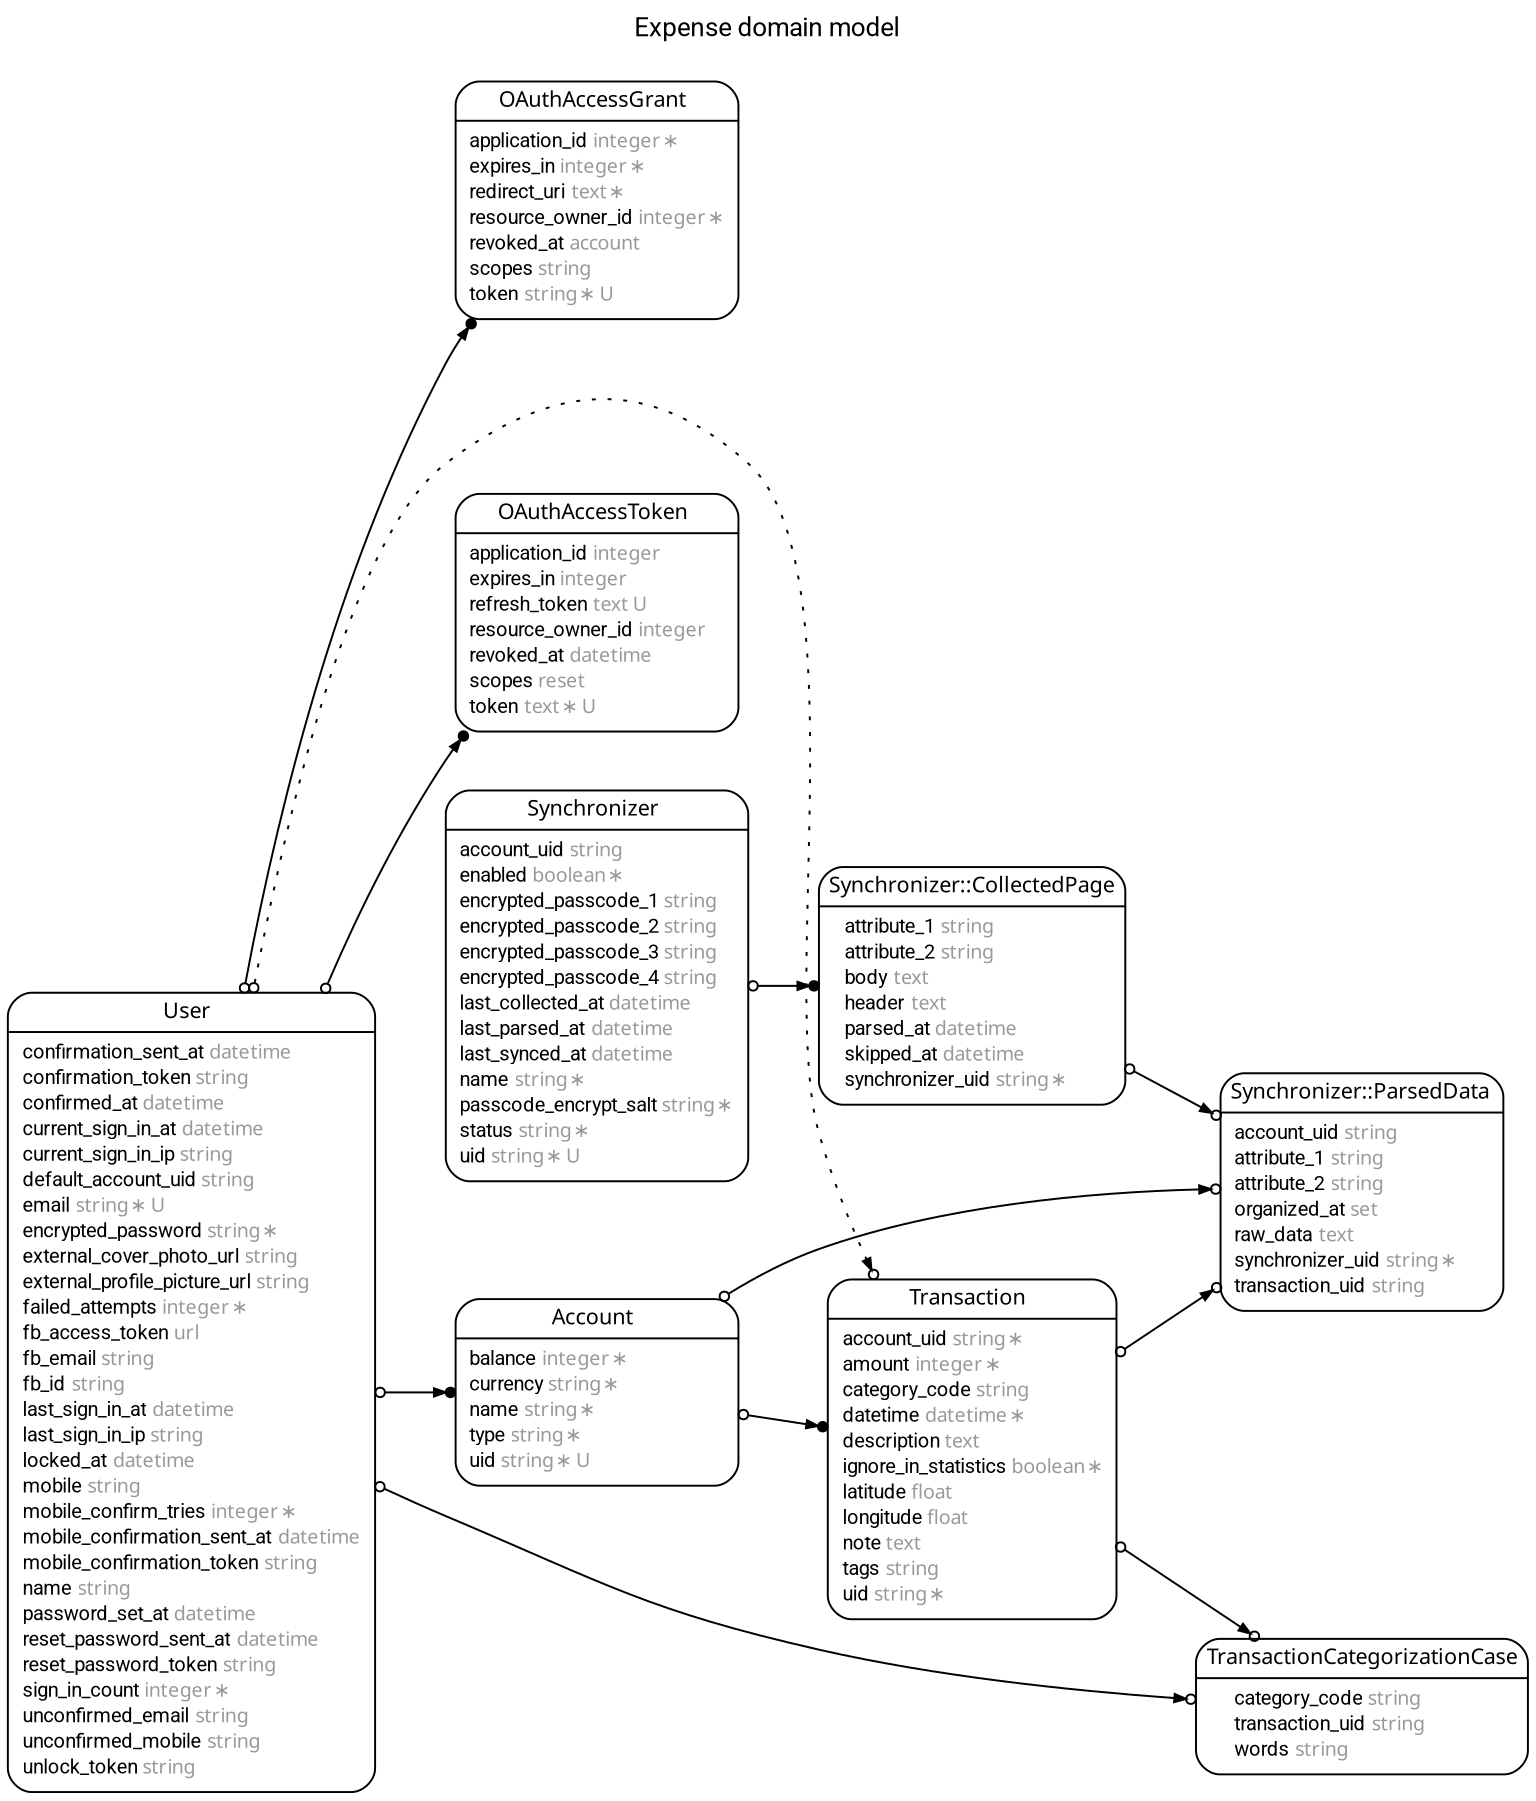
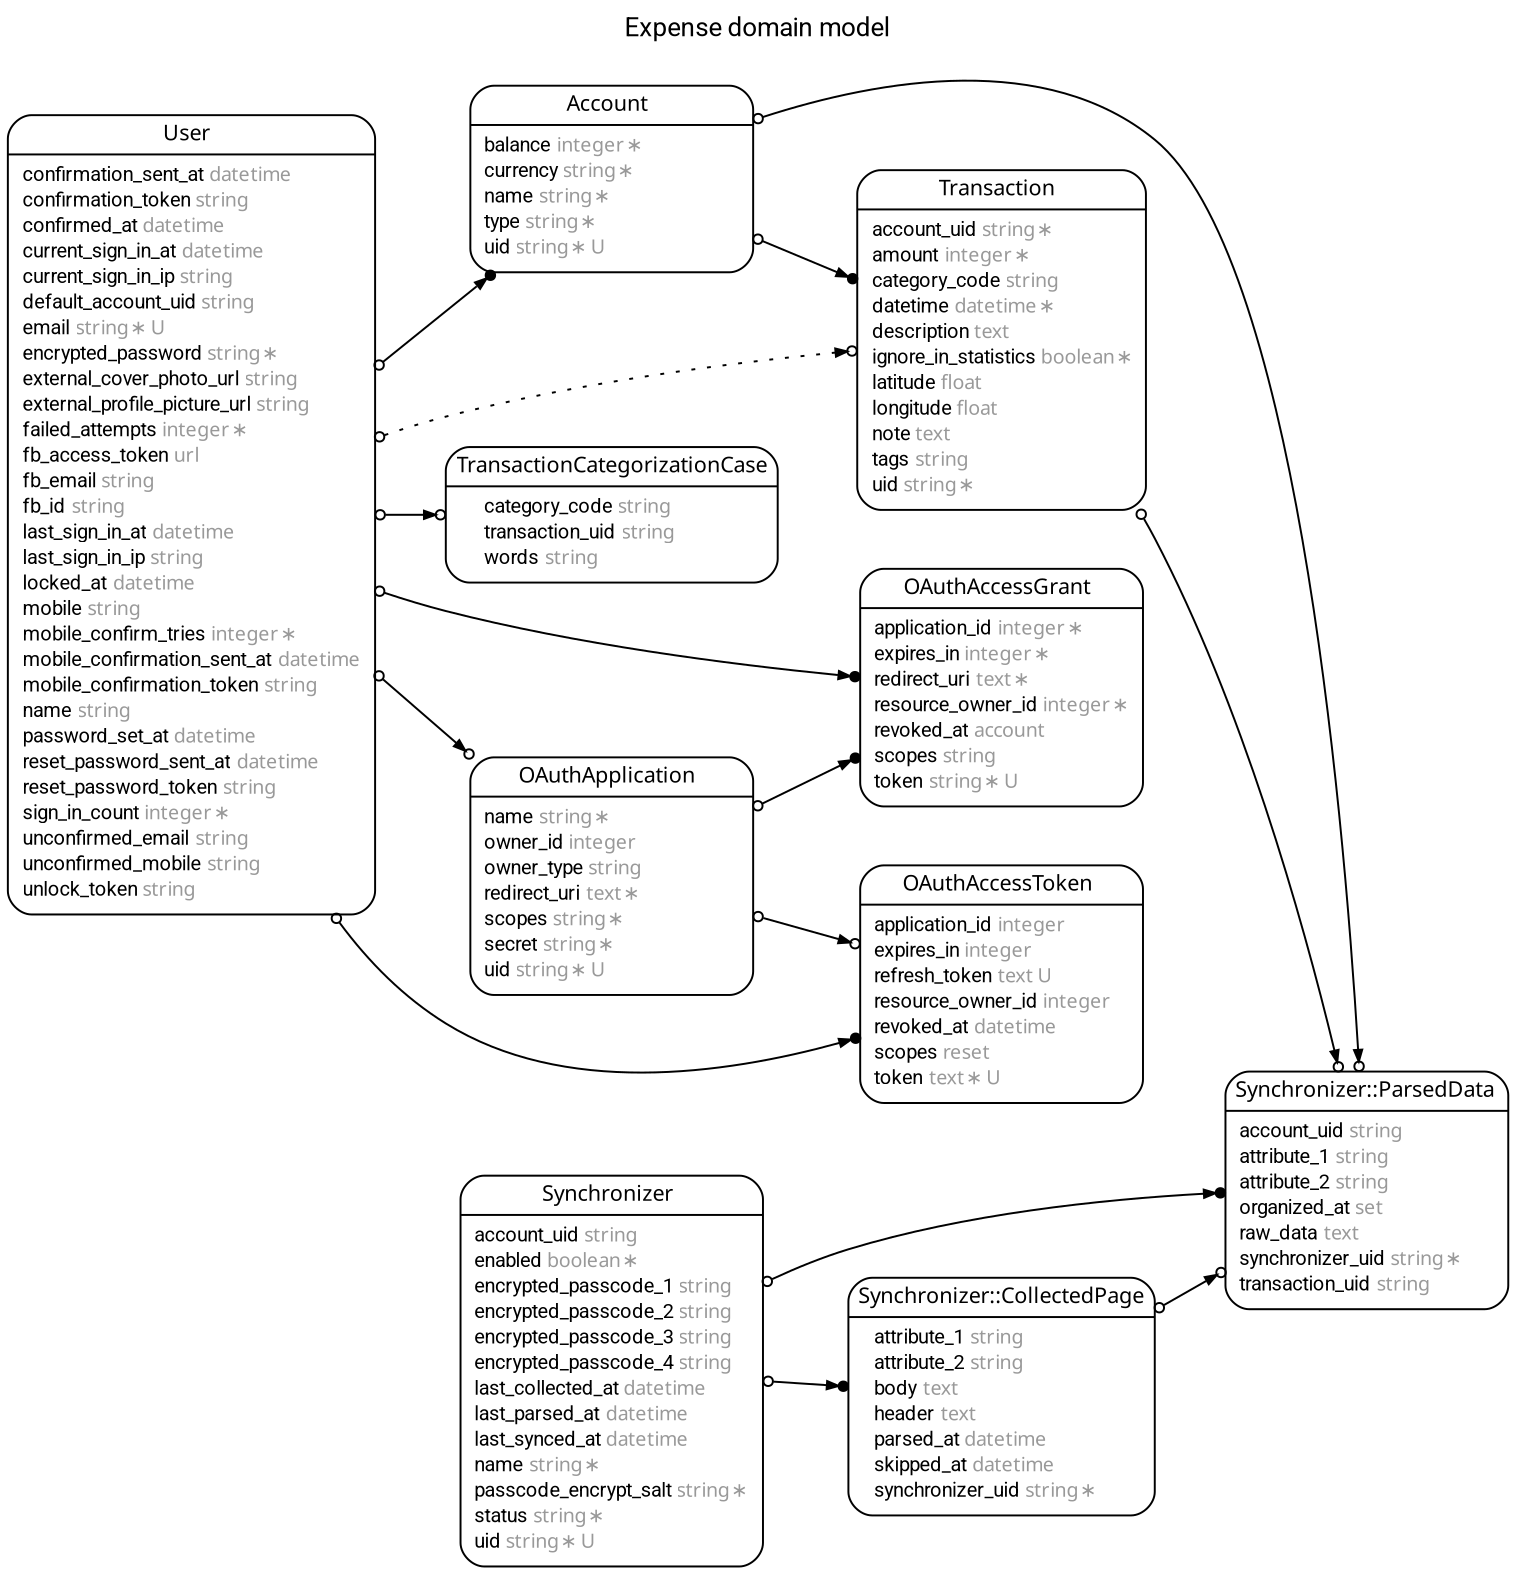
node "OAuthApplication": added
edge "Synchronizer::ParsedData" -- "Synchronizer": added
edge "Transaction" -- "TransactionCategorizationCase": removed
